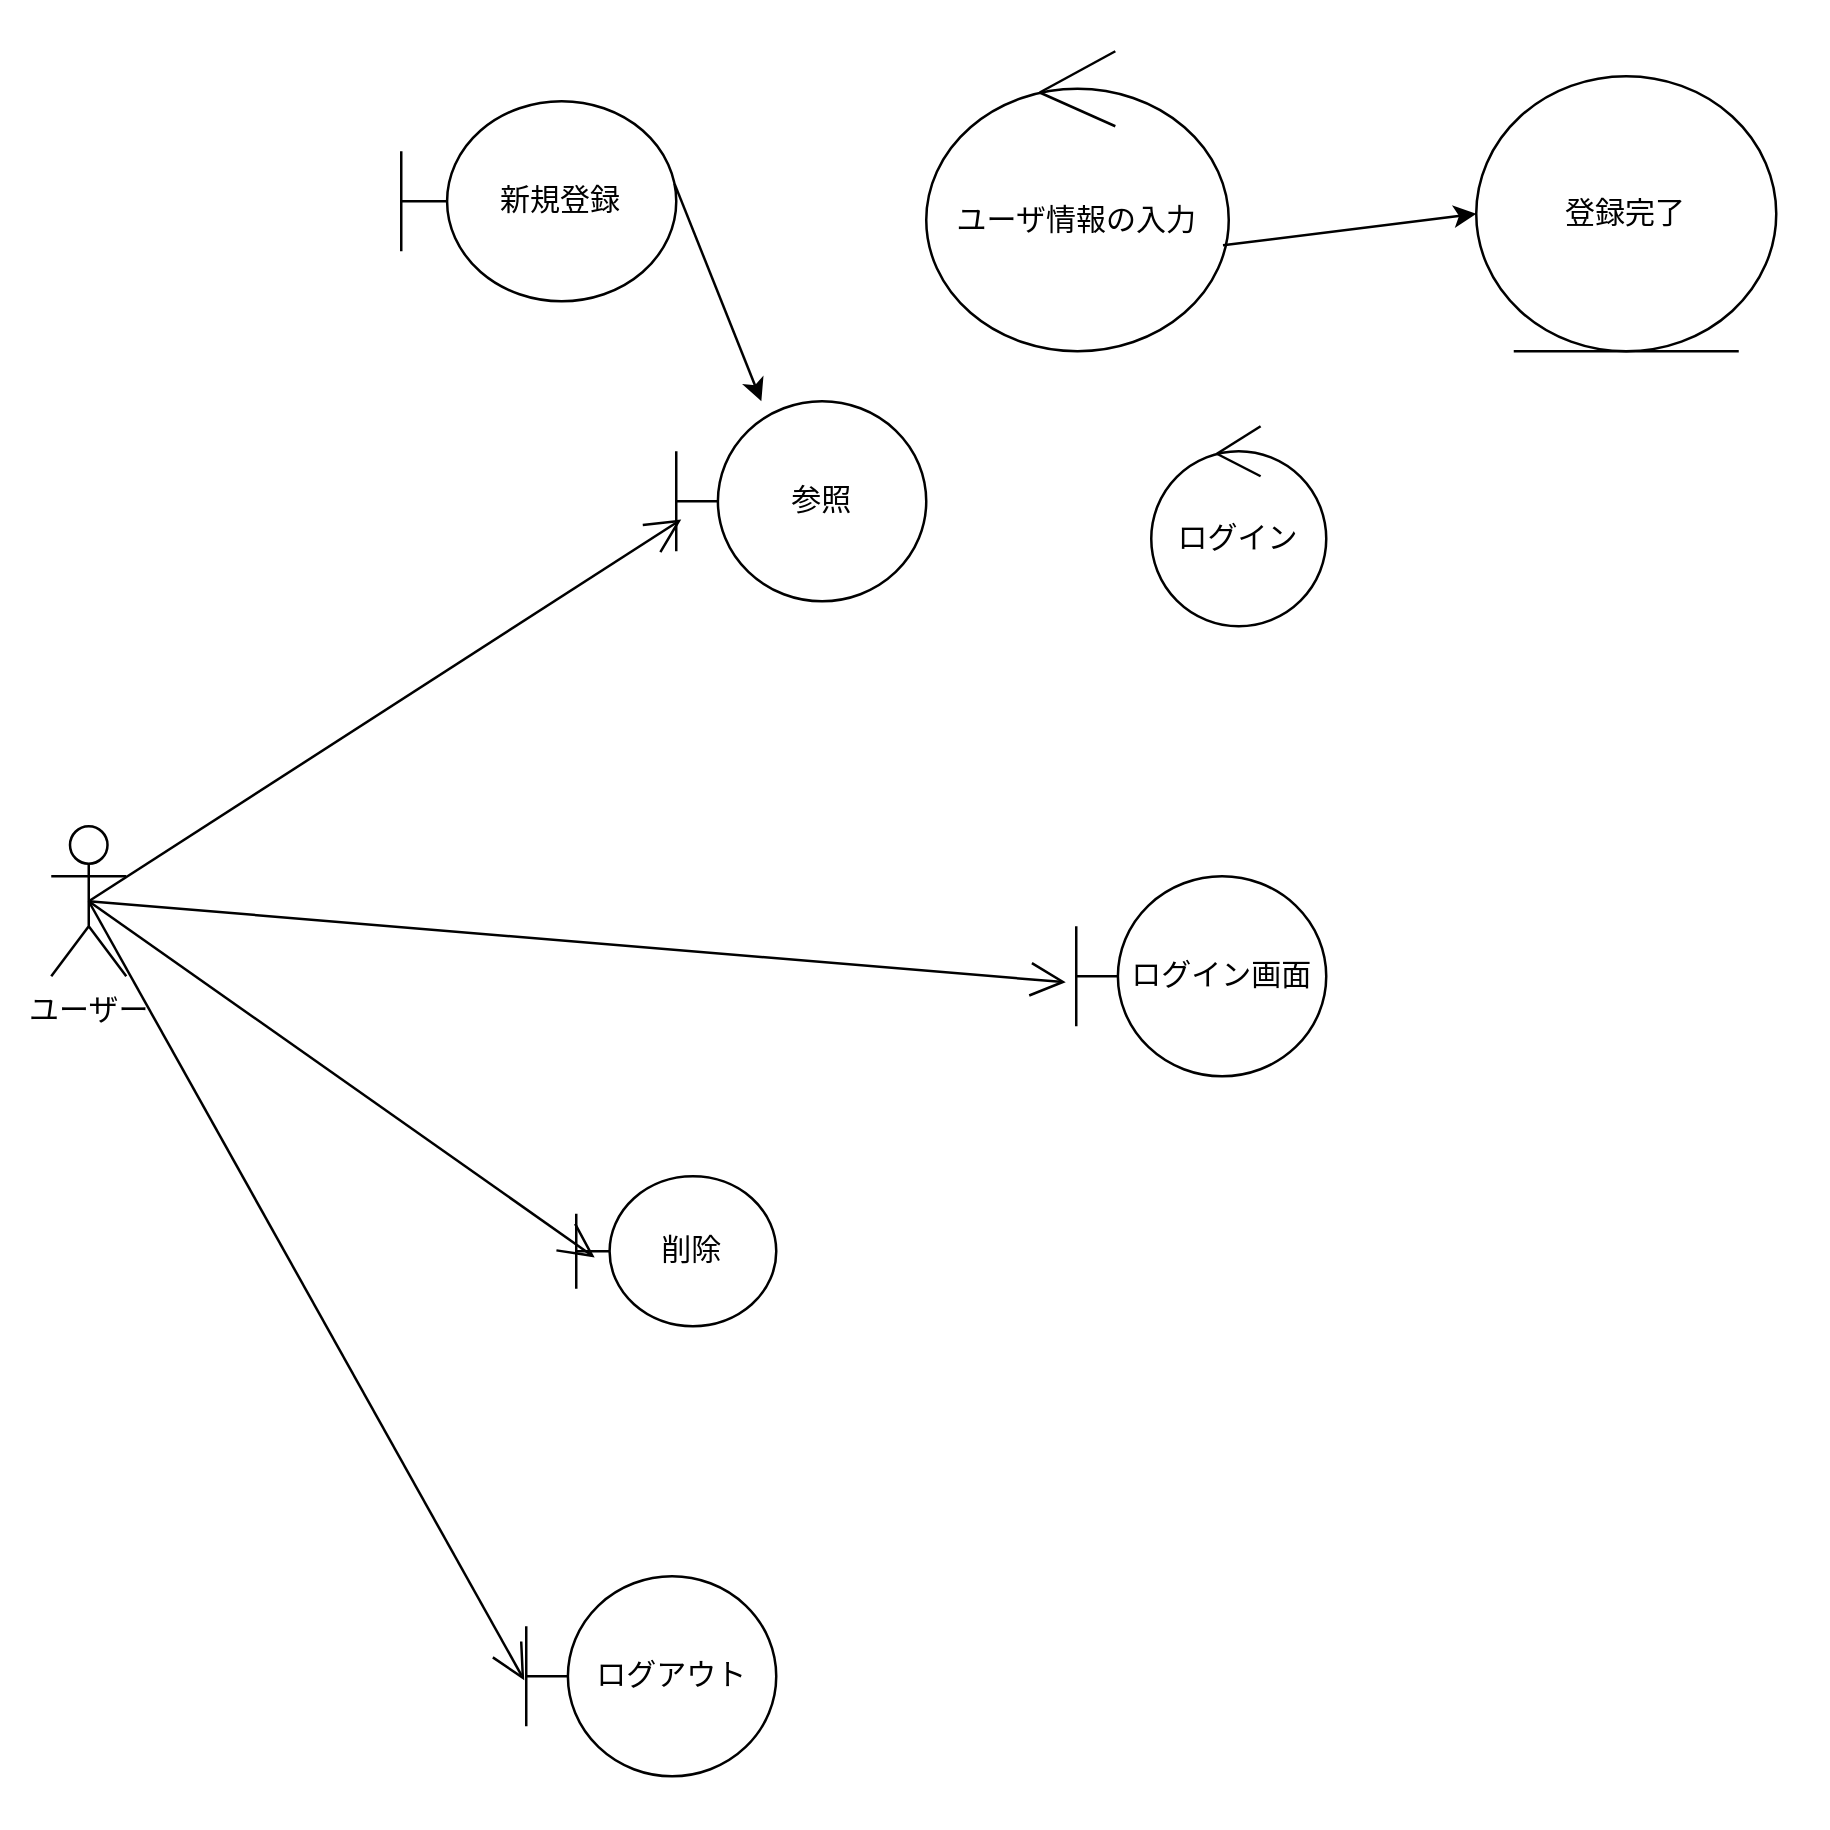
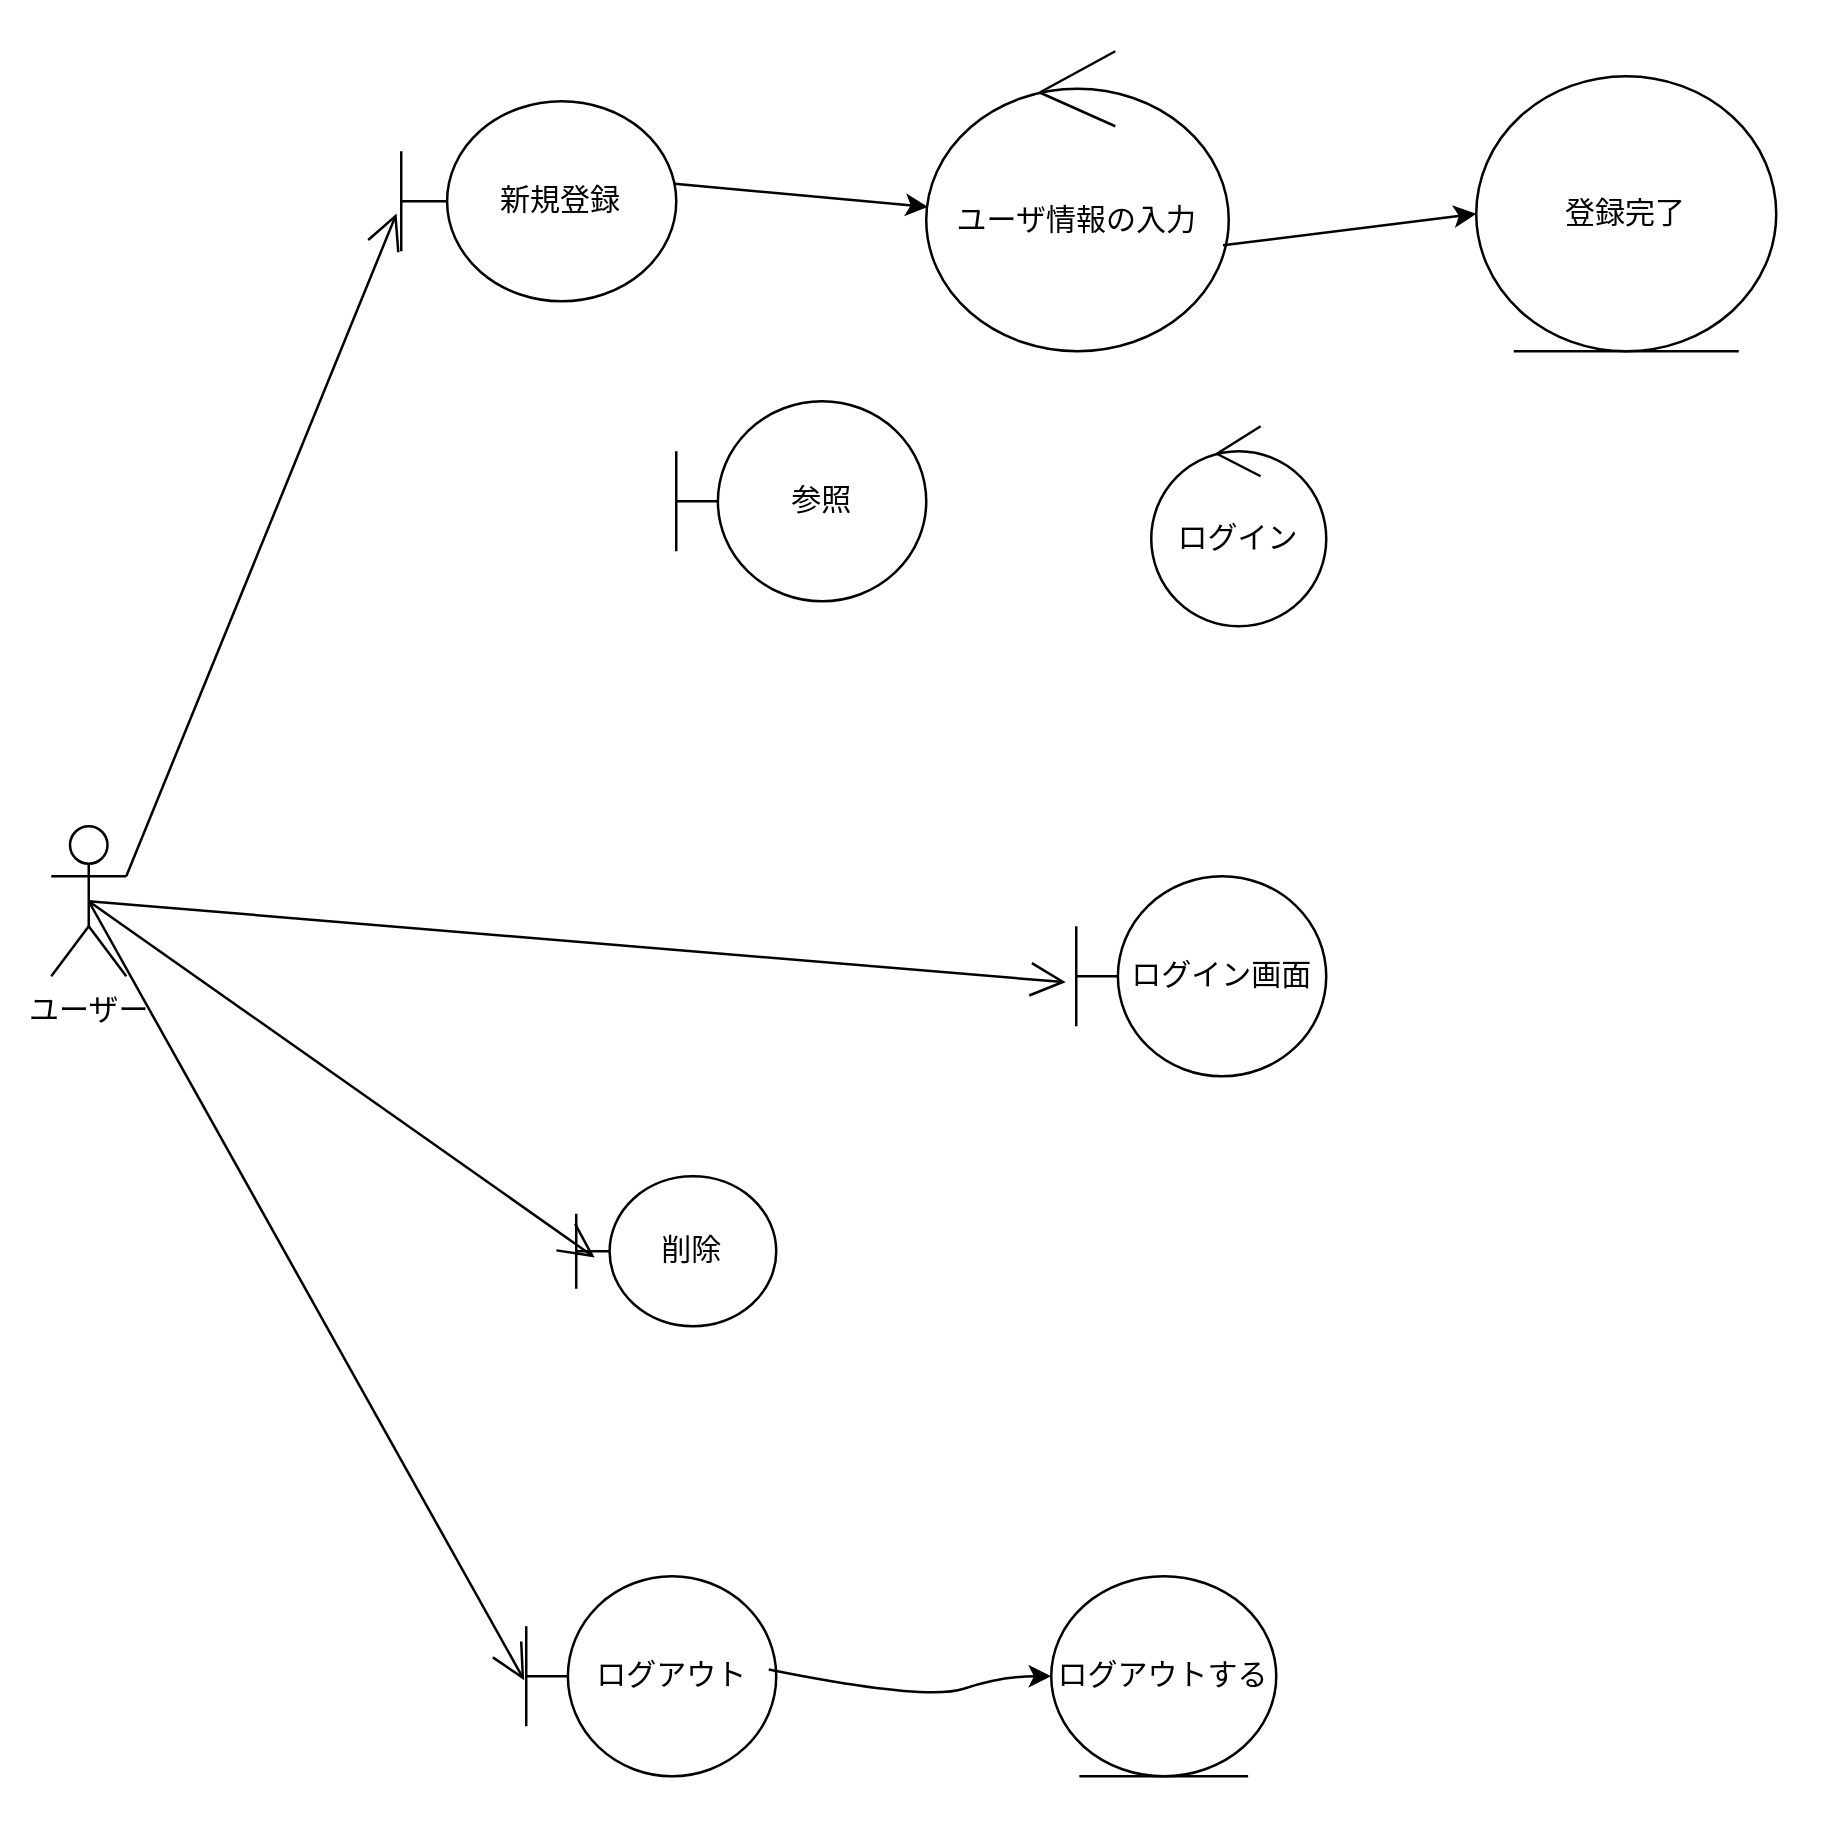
edge "新規登録" -> "参照": now "新規登録" -> "ユーザ情報の入力"
edge "ユーザー" -> "新規登録": added
edge "ユーザー" -> "参照": removed
node "ログアウトする": added
edge "ログアウト" -> "ログアウトする": added
